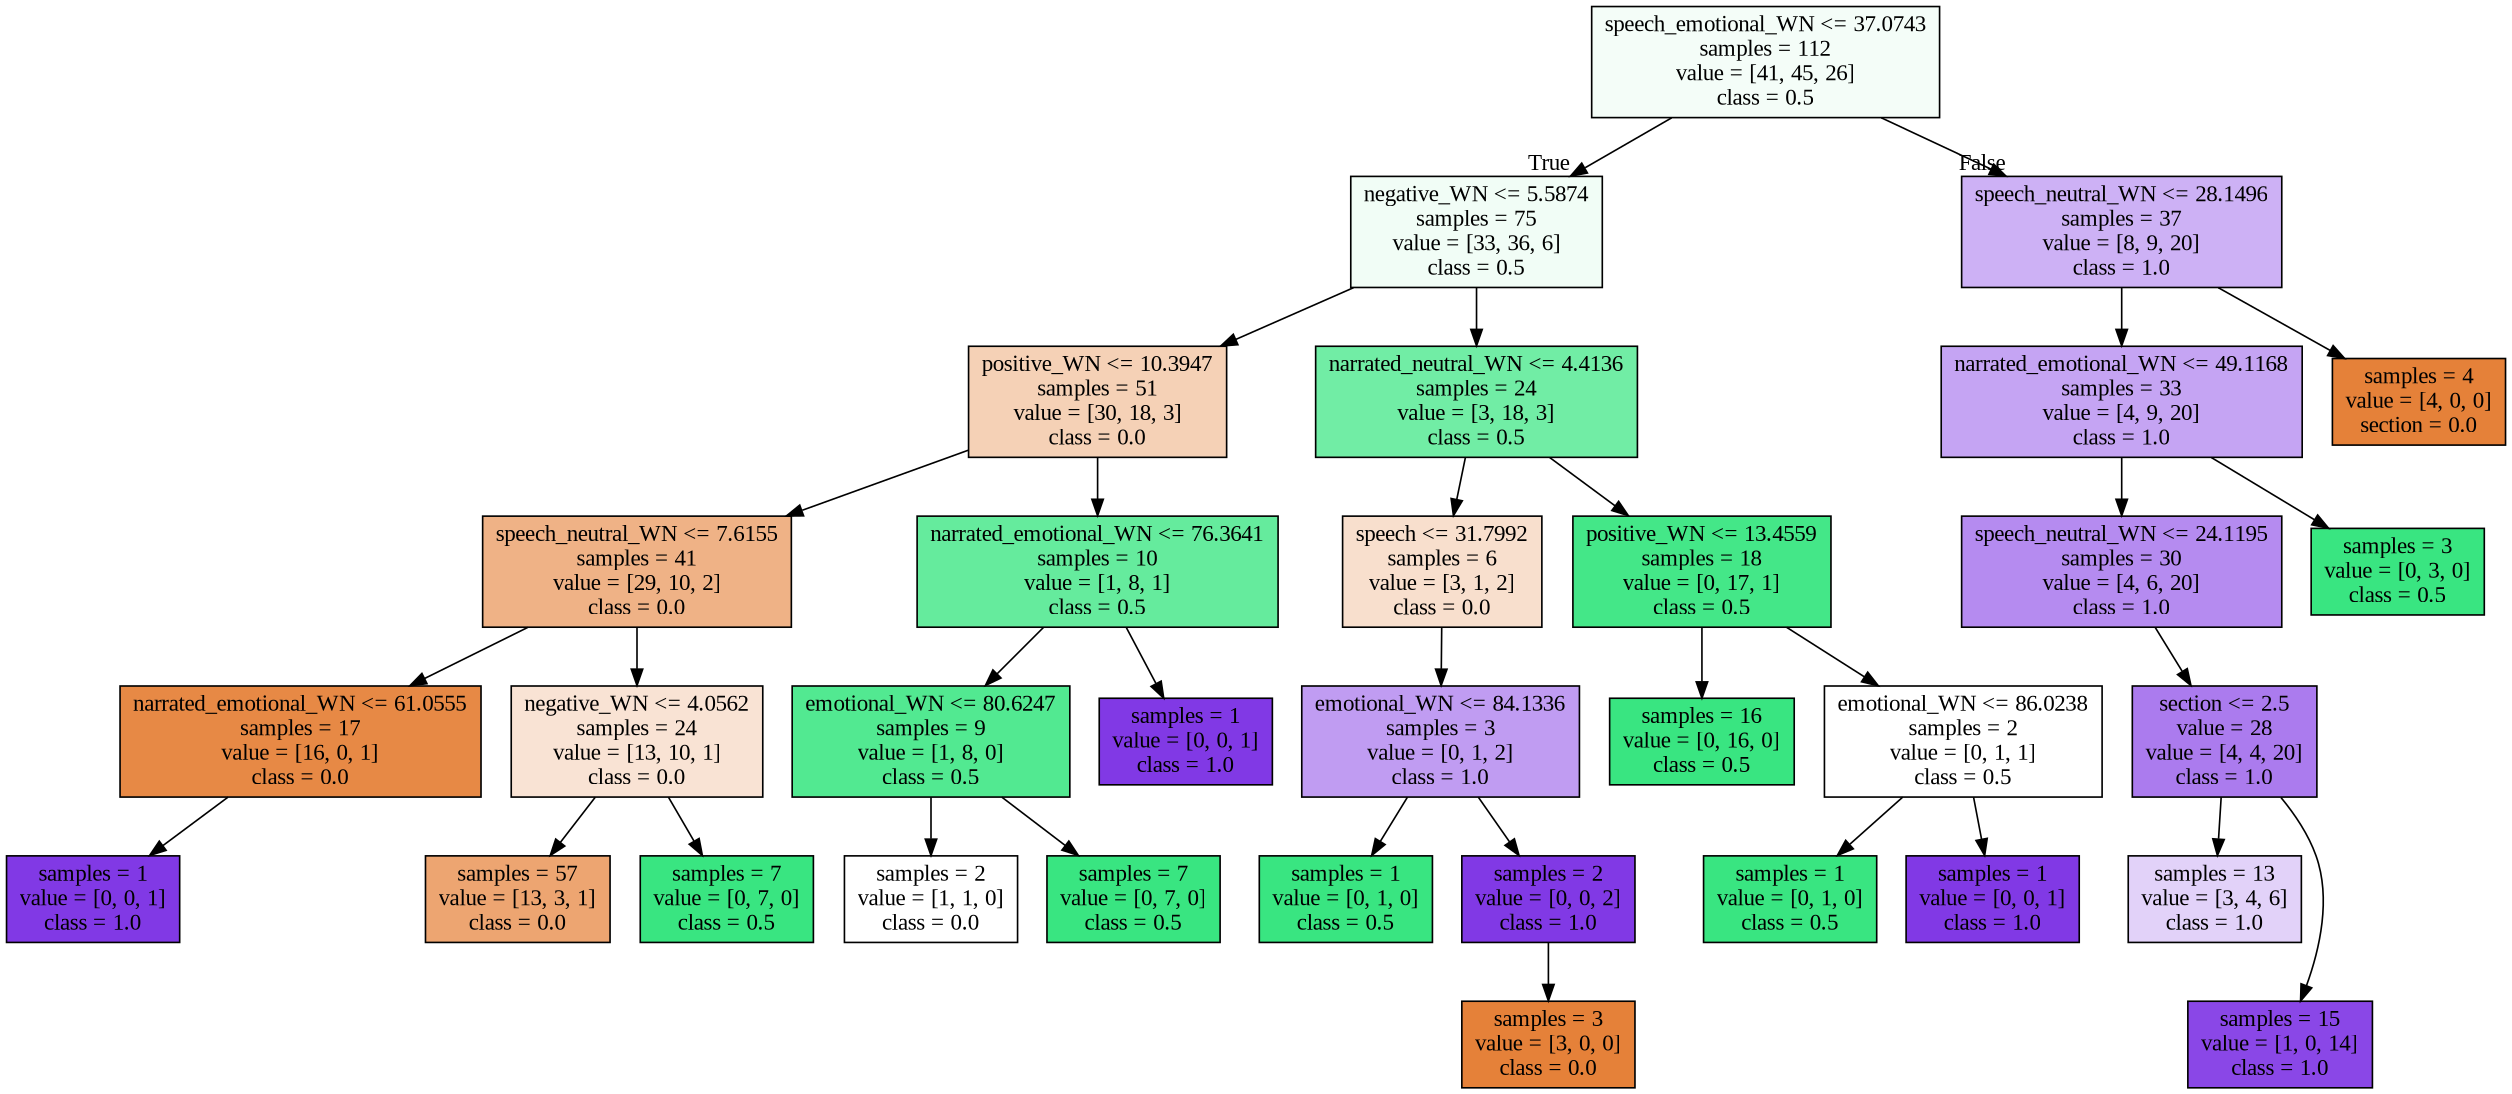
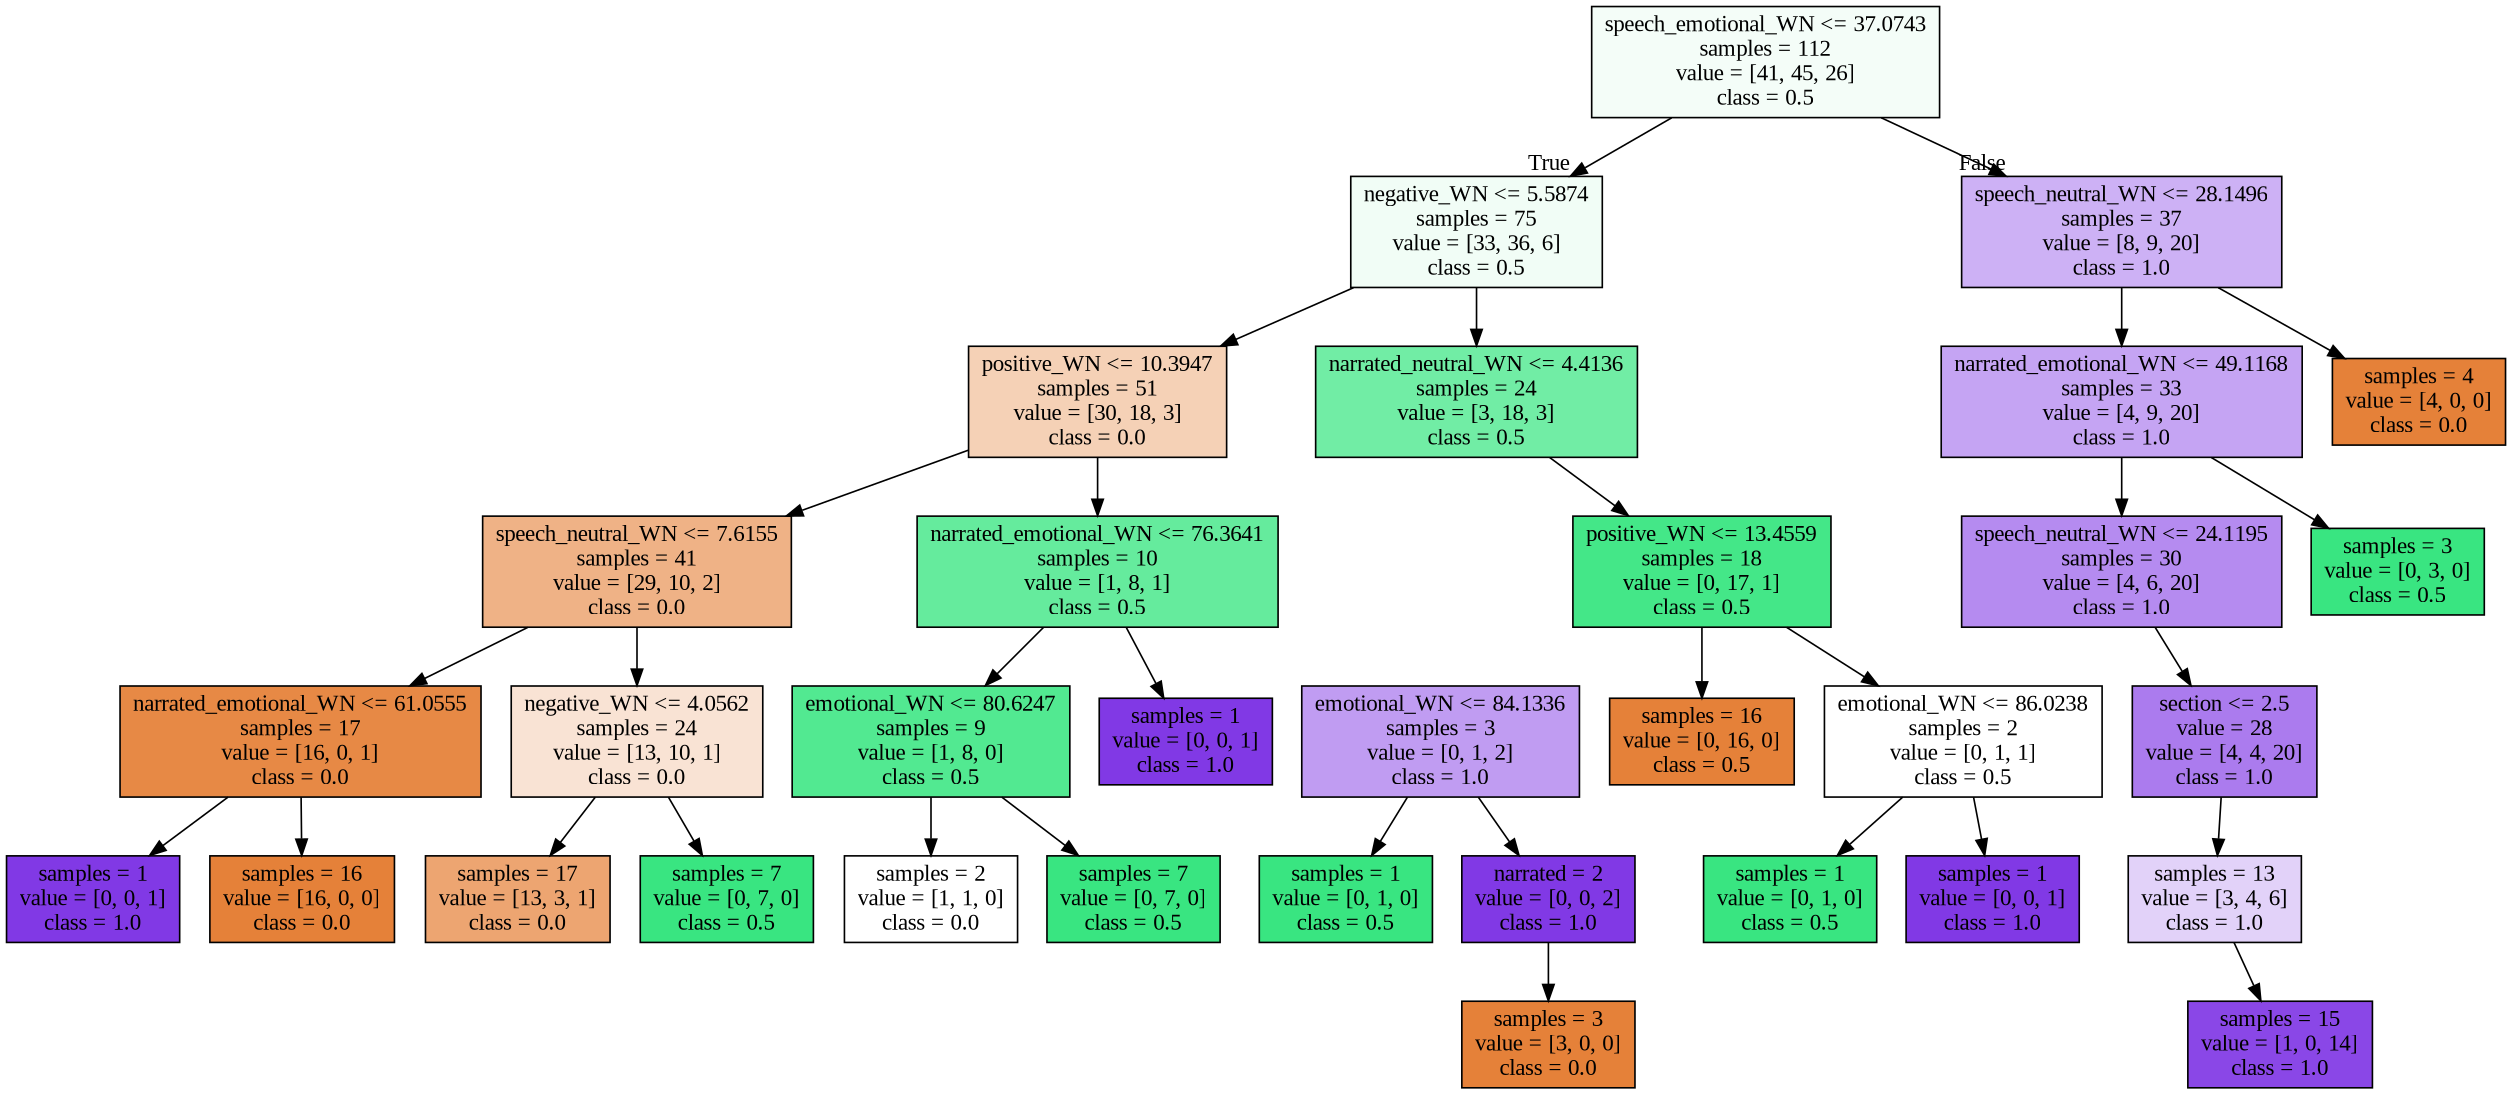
node "samples = 4 value = [4, 0, 0] section = 0.0": label "samples = 4 value = [4, 0, 0] section = 0.0" -> "samples = 4 value = [4, 0, 0] class = 0.0"
node "speech <= 31.7992 samples = 6 value = [3, 1, 2] class = 0.0": removed
node "samples = 16 value = [0, 16, 0] class = 0.5": fillcolor #39e581ff -> #e58139ff
edge "section <= 2.5 value = 28 value = [4, 4, 20] class = 1.0" -> "samples = 15 value = [1, 0, 14] class = 1.0": now "samples = 13 value = [3, 4, 6] class = 1.0" -> "samples = 15 value = [1, 0, 14] class = 1.0"
node "samples = 16 value = [16, 0, 0] class = 0.0": added
node "samples = 57 value = [13, 3, 1] class = 0.0": label "samples = 57 value = [13, 3, 1] class = 0.0" -> "samples = 17 value = [13, 3, 1] class = 0.0"
node "samples = 2 value = [0, 0, 2] class = 1.0": label "samples = 2 value = [0, 0, 2] class = 1.0" -> "narrated = 2 value = [0, 0, 2] class = 1.0"
